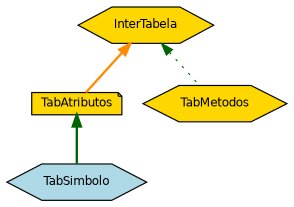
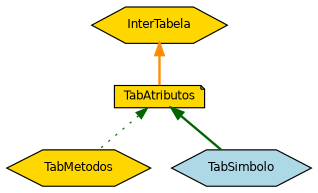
edge "TabMetodos" -> "InterTabela": now "TabMetodos" -> "TabAtributos"
